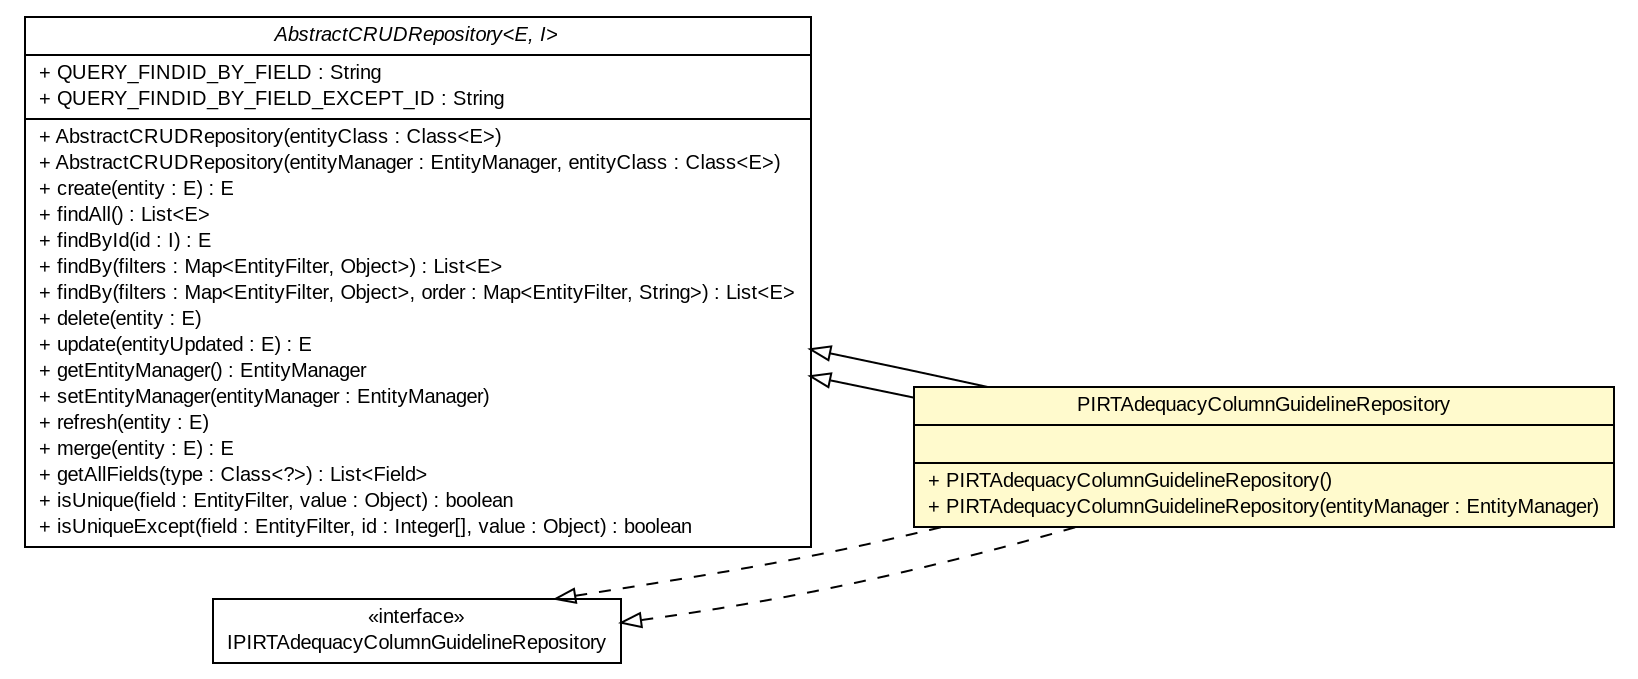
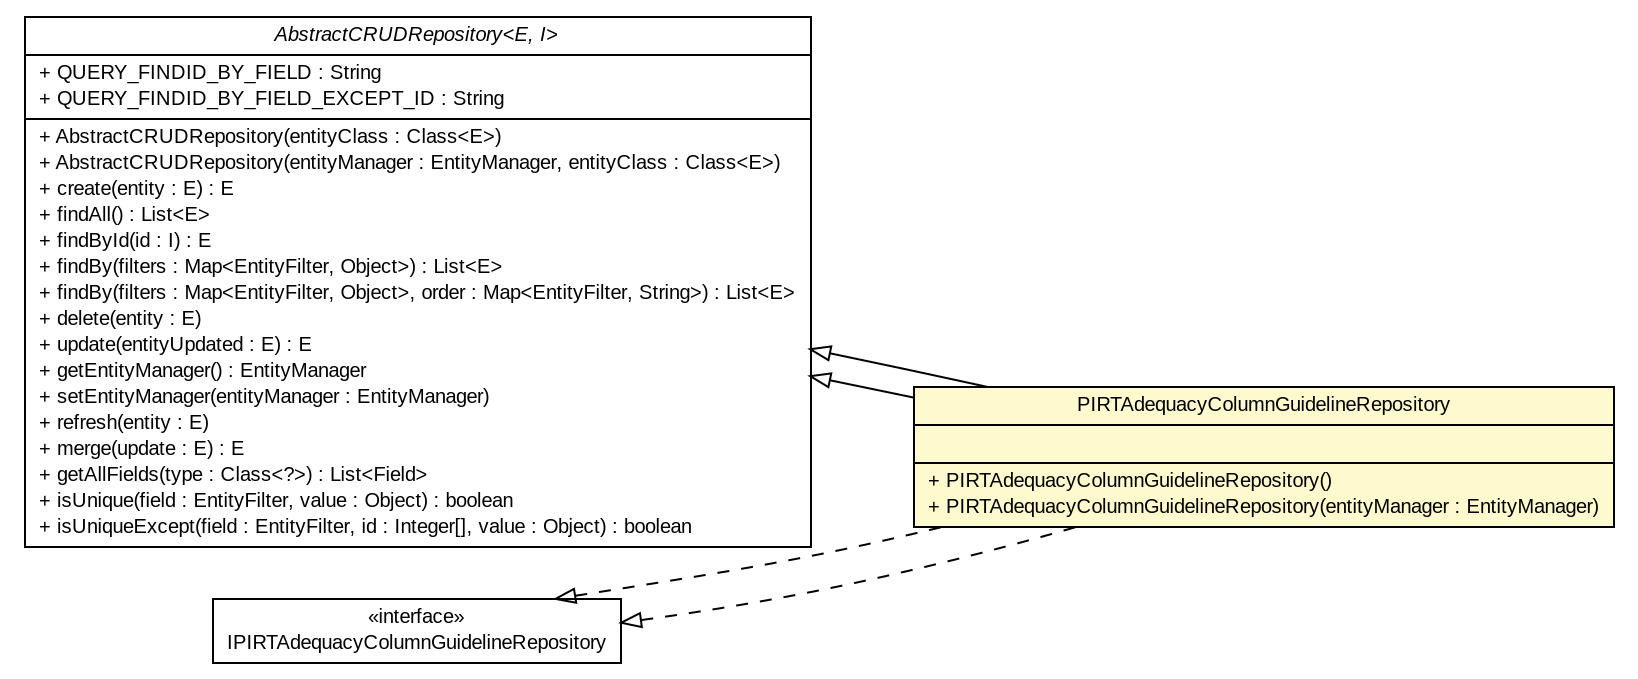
node "AbstractCRUDRepository<E, I>": text "+ merge(entity : E) : E" -> "+ merge(update : E) : E"
